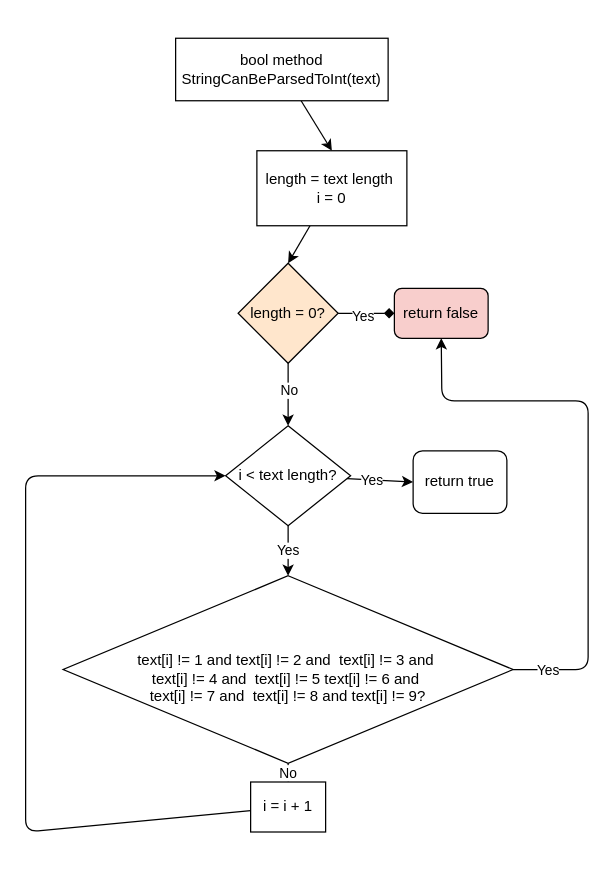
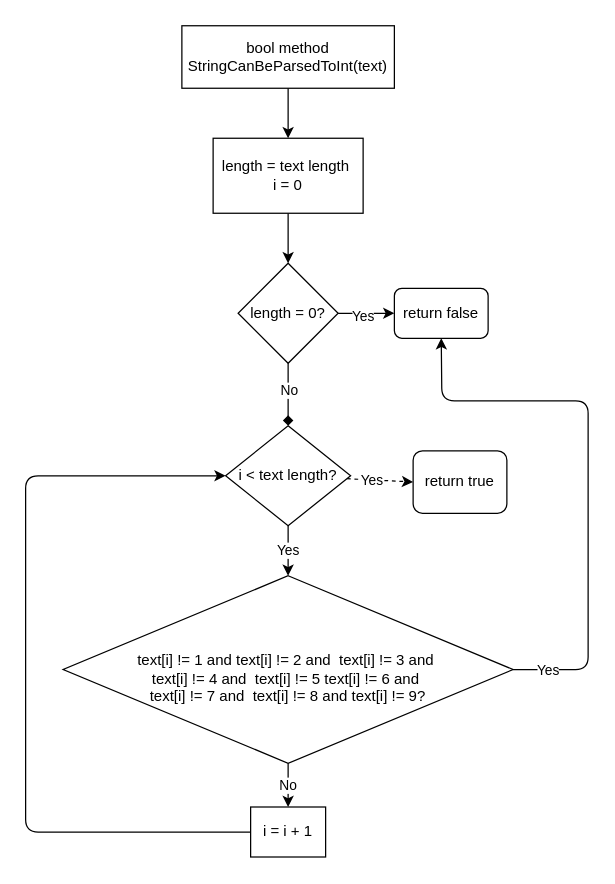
node "bool method StringCanBeParsedToInt(text)": moved (282, 69) -> (288, 57)
node "length = text length i = 0": moved (332, 188) -> (288, 176)
node "length = 0?": fillcolor #ffe6cc -> #ffffff
edge "length = 0?" -> "return false": arrowhead diamond -> classic
node "return false": fillcolor #f8cecc -> #ffffff
edge "length = 0?" -> "i < text length?": arrowhead classic -> diamond
edge "i < text length?" -> "return true": style solid -> dashed
node "i = i + 1": moved (288, 807) -> (288, 832)
